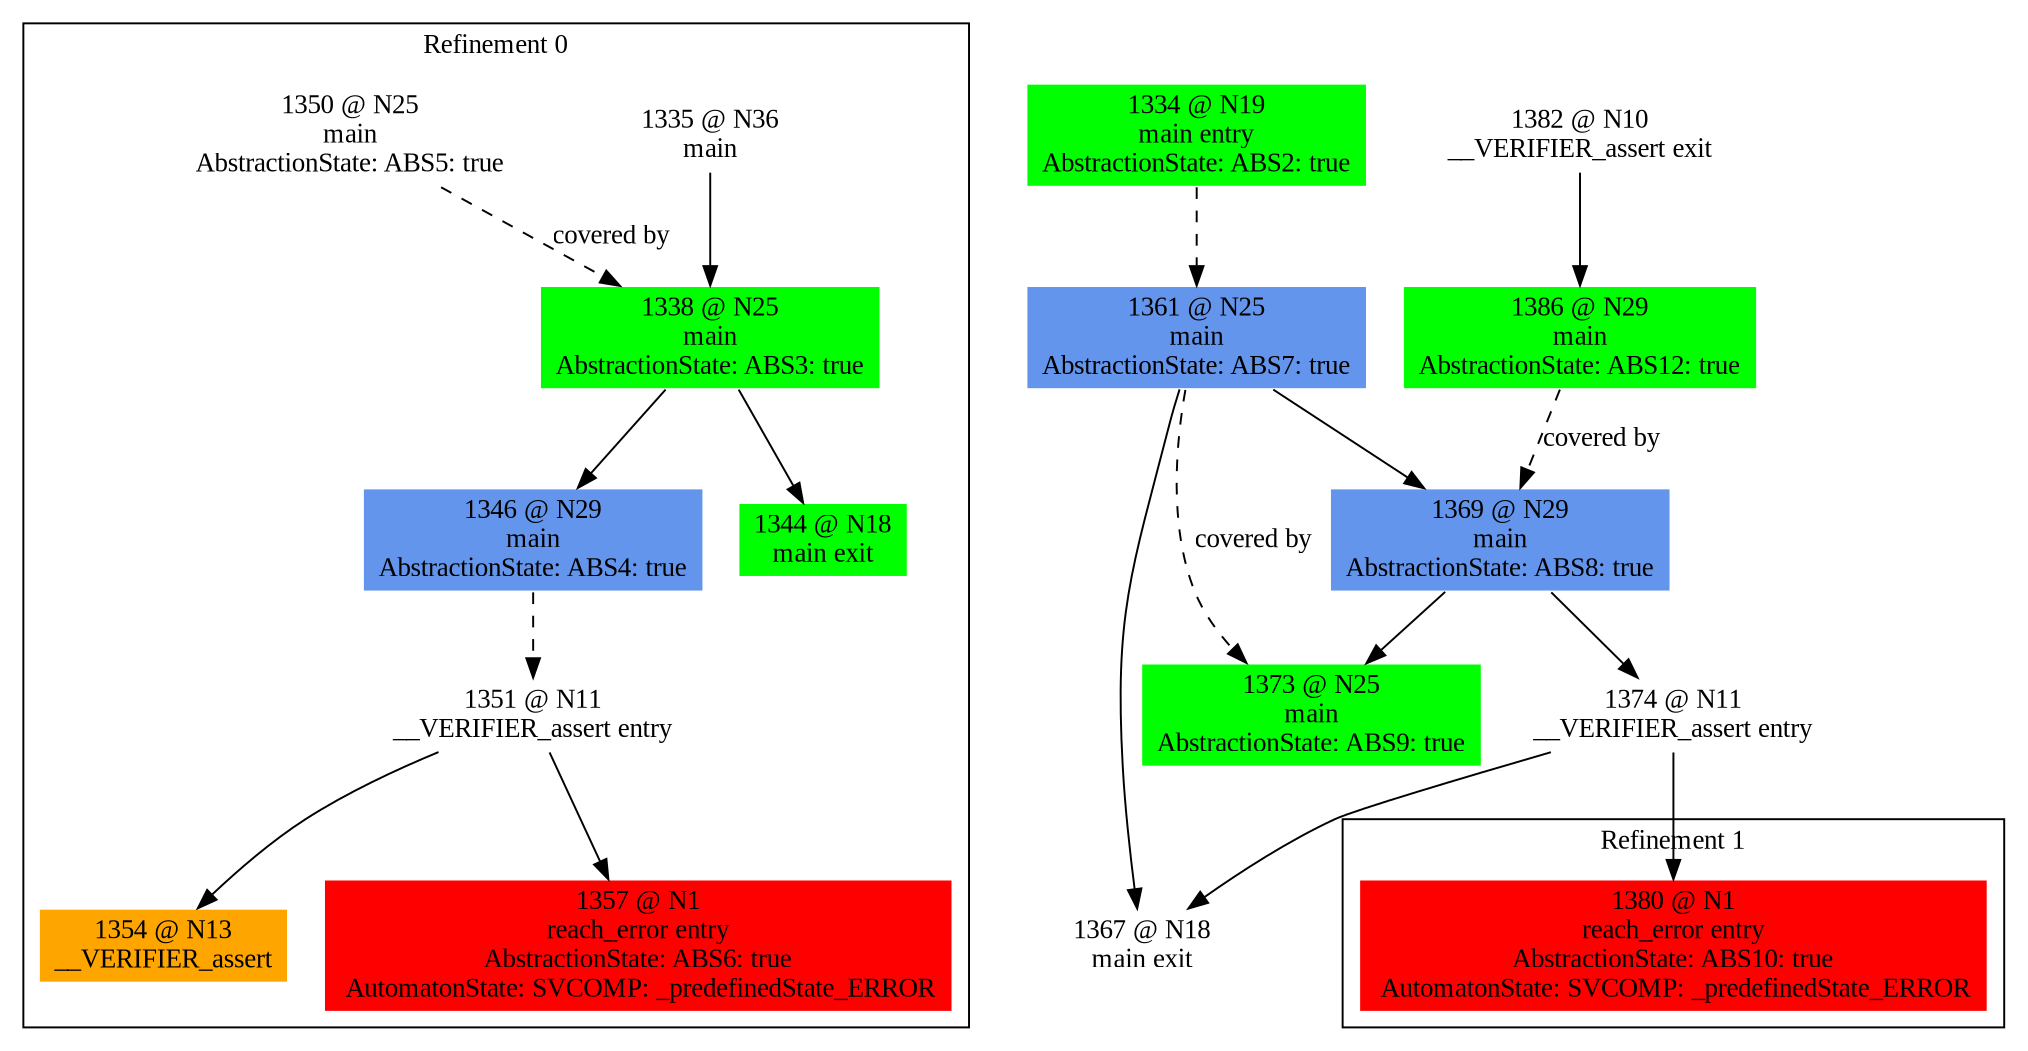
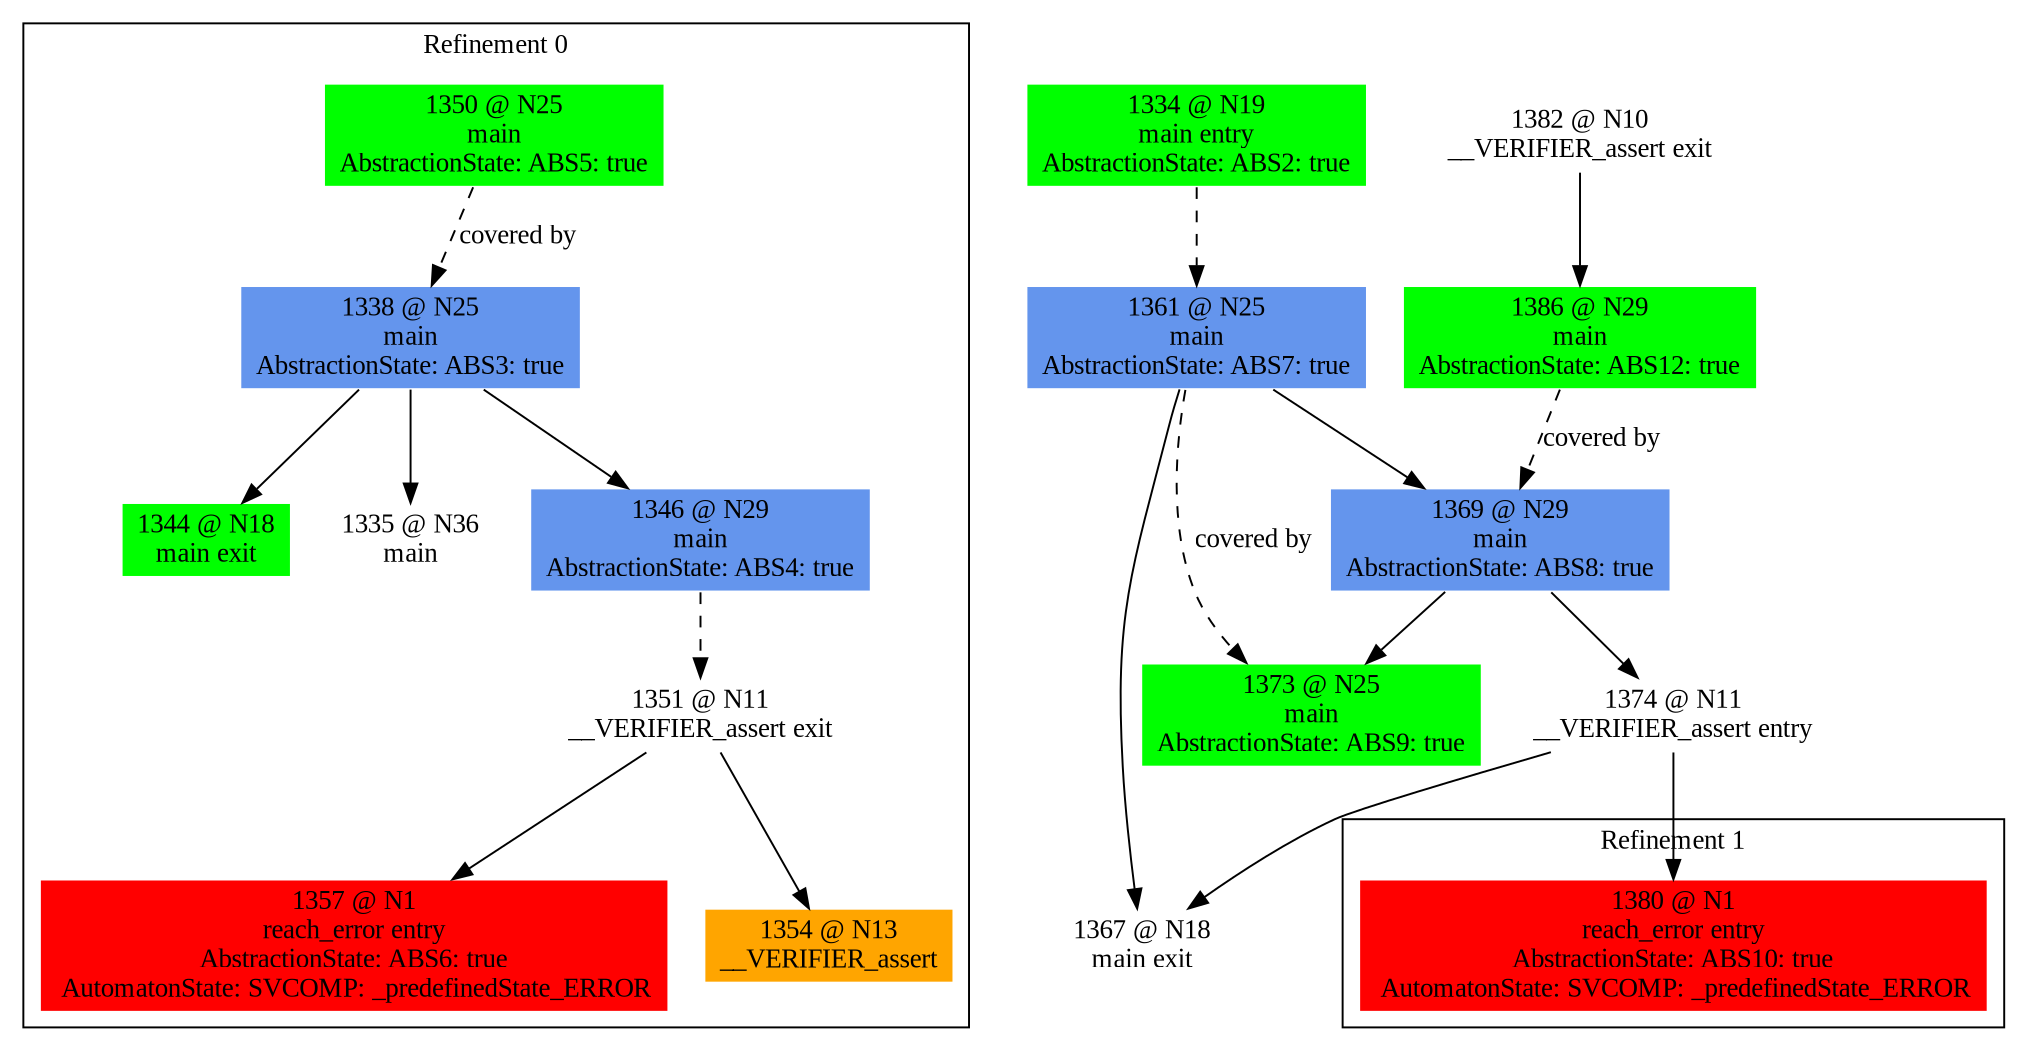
node "1350 @ N25 main AbstractionState: ABS5: true": fillcolor white -> green
edge "1335 @ N36 main" -> "1338 @ N25 main AbstractionState: ABS3: true": reversed
node "1338 @ N25 main AbstractionState: ABS3: true": fillcolor green -> cornflowerblue
node "1351 @ N11 __VERIFIER_assert entry": label "1351 @ N11 __VERIFIER_assert entry" -> "1351 @ N11 __VERIFIER_assert exit"
